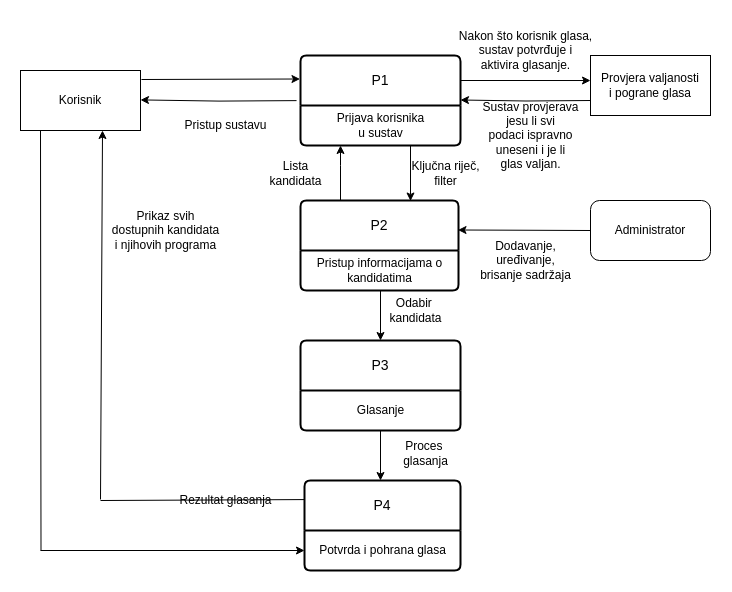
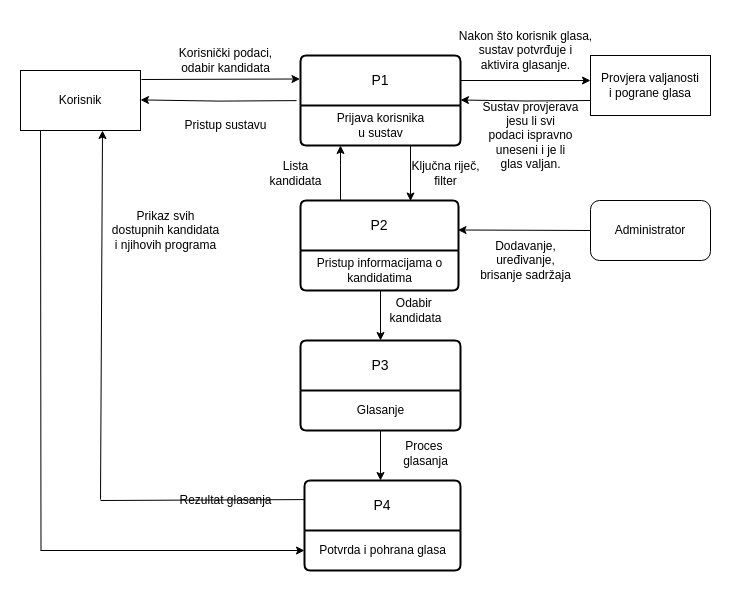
node "Korisnički podaci, odabir kandidata": added
